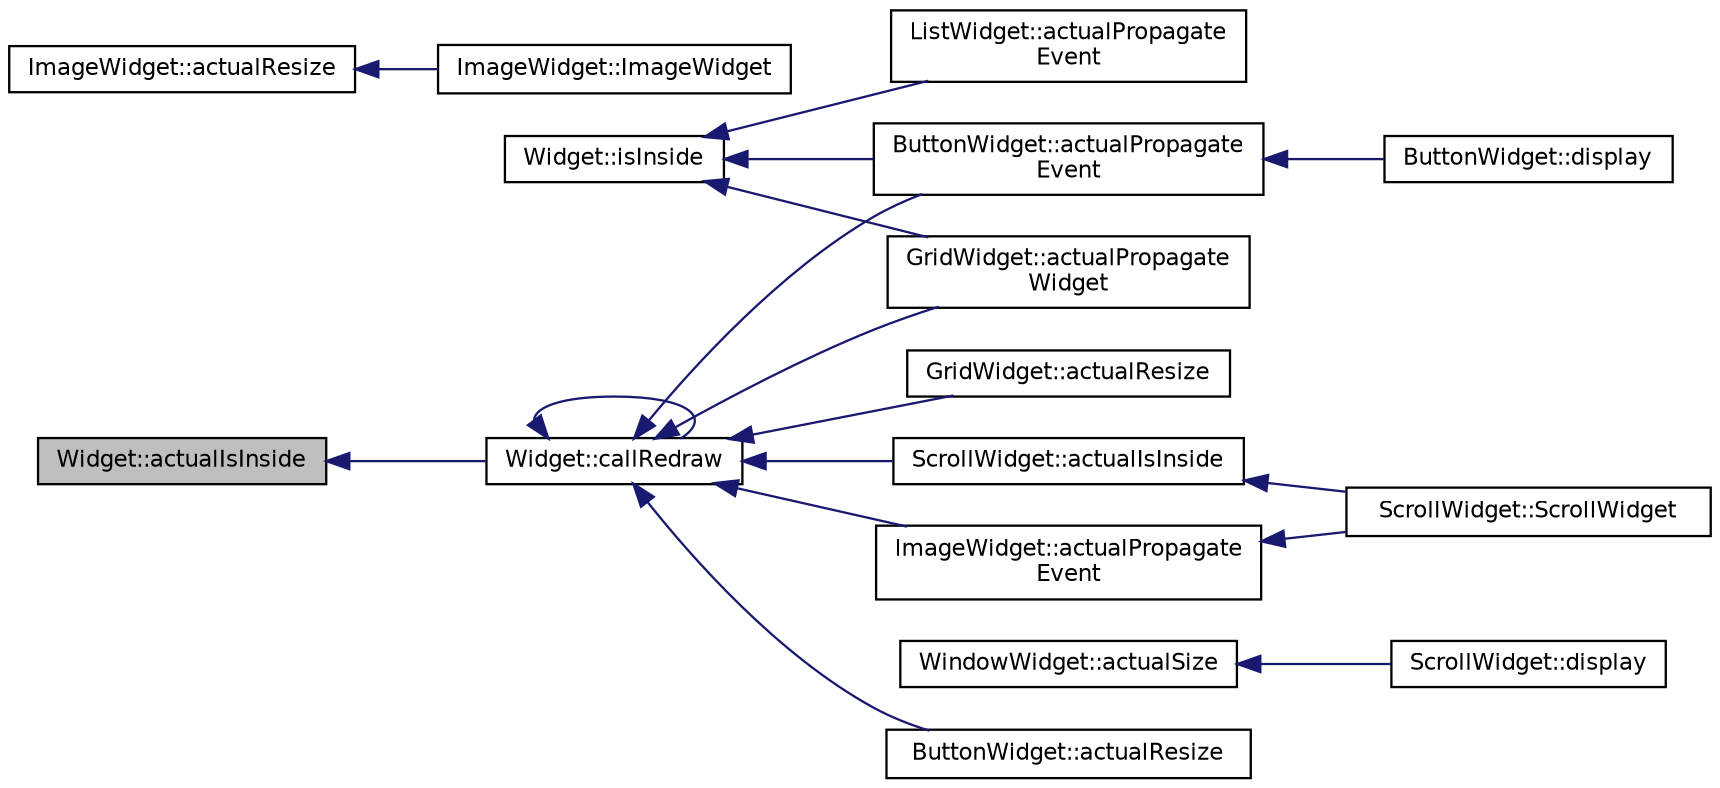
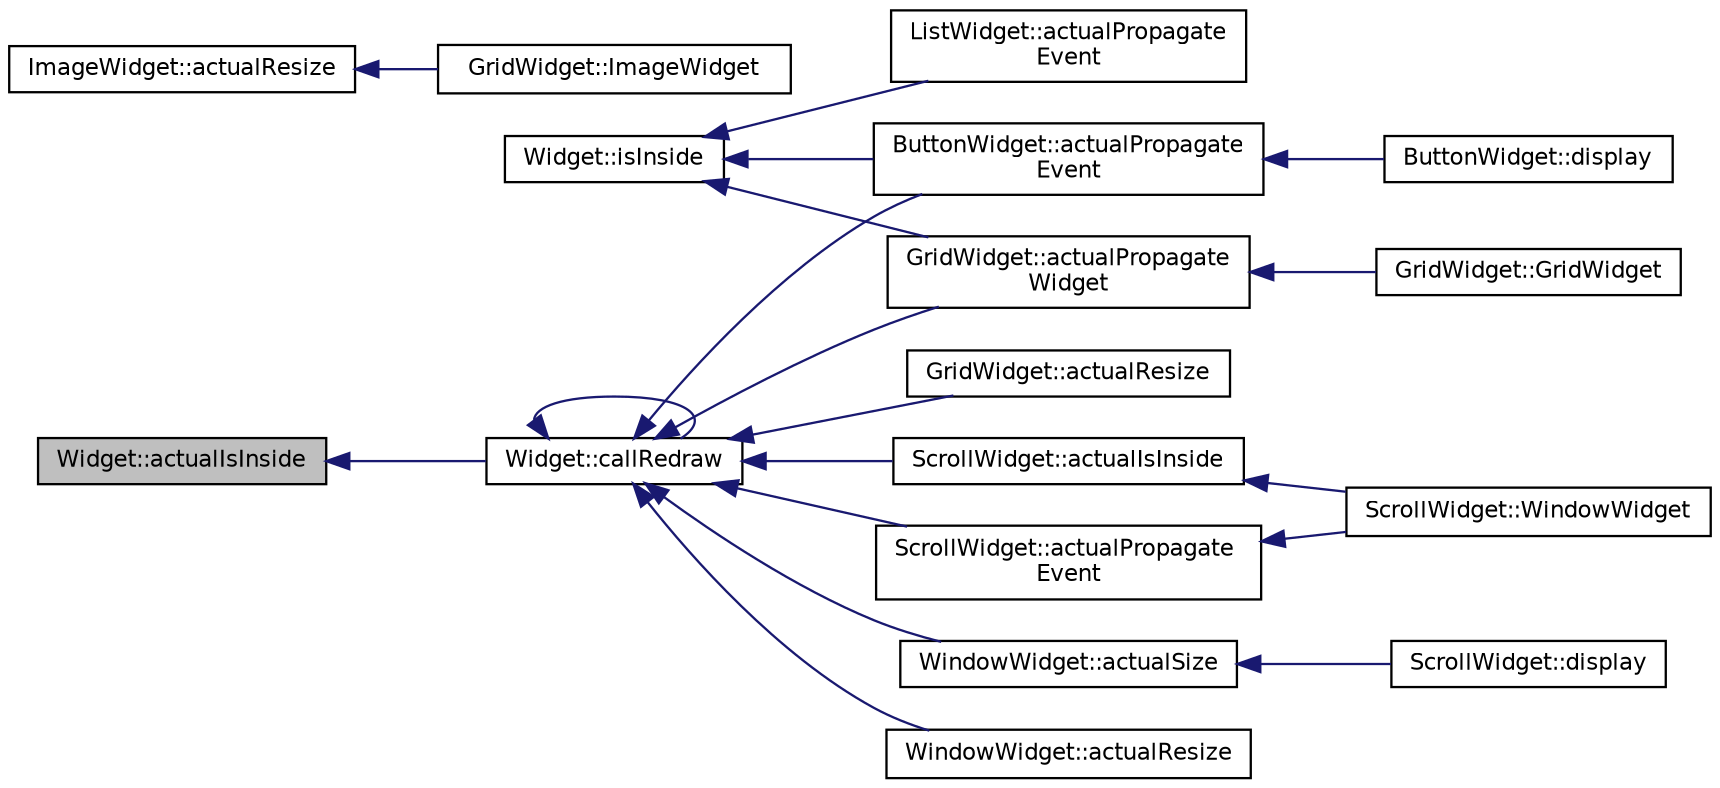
node "ImageWidget::ImageWidget": label "ImageWidget::ImageWidget" -> "GridWidget::ImageWidget"
node "GridWidget::GridWidget": added
node "ScrollWidget::ScrollWidget": label "ScrollWidget::ScrollWidget" -> "ScrollWidget::WindowWidget"
node "ImageWidget::actualPropagate Event": label "ImageWidget::actualPropagate Event" -> "ScrollWidget::actualPropagate Event"
edge "WindowWidget::actualSize" -> "Widget::callRedraw": added
node "ButtonWidget::actualResize": label "ButtonWidget::actualResize" -> "WindowWidget::actualResize"
